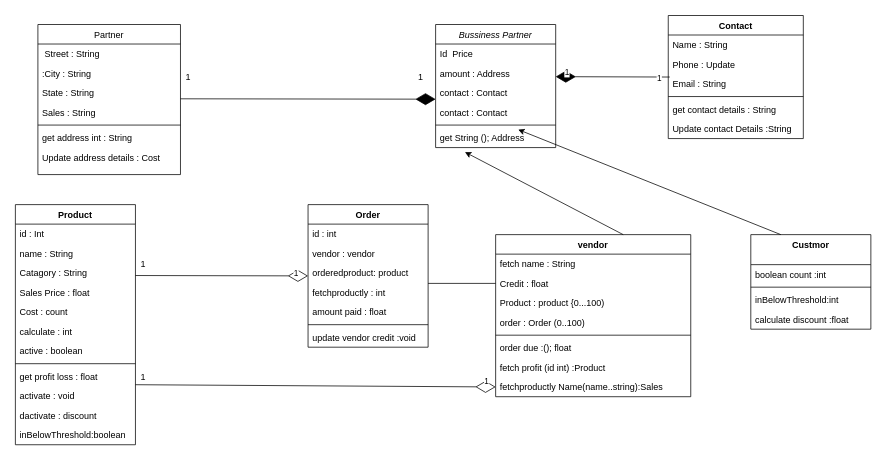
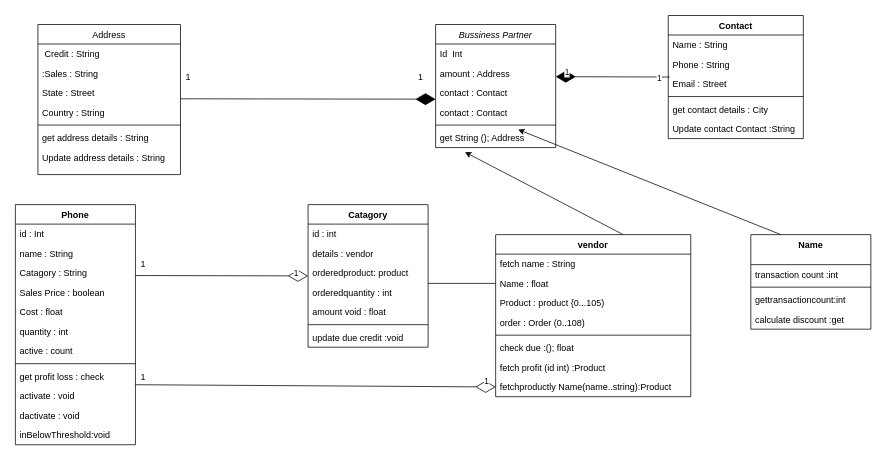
node "Partner": label "Partner" -> "Address"
node "Street : String": label "Street : String" -> "Credit : String"
node "Id Price": label "Id Price" -> "Id Int"
node "Phone : Update": label "Phone : Update" -> "Phone : String"
node ":City : String": label ":City : String" -> ":Sales : String"
node "Email : String": label "Email : String" -> "Email : Street"
node "State : String": label "State : String" -> "State : Street"
node "get contact details : String": label "get contact details : String" -> "get contact details : City"
node "Sales : String": label "Sales : String" -> "Country : String"
node "Update contact Details :String": label "Update contact Details :String" -> "Update contact Contact :String"
node "get address int : String": label "get address int : String" -> "get address details : String"
node "Update address details : Cost": label "Update address details : Cost" -> "Update address details : String"
node "Product": label "Product" -> "Phone"
node "Order": label "Order" -> "Catagory"
node "Custmor": label "Custmor" -> "Name"
node "vendor : vendor": label "vendor : vendor" -> "details : vendor"
node "boolean count :int": label "boolean count :int" -> "transaction count :int"
node "Credit : float": label "Credit : float" -> "Name : float"
node "Sales Price : float": label "Sales Price : float" -> "Sales Price : boolean"
node "fetchproductly : int": label "fetchproductly : int" -> "orderedquantity : int"
node "inBelowThreshold:int": label "inBelowThreshold:int" -> "gettransactioncount:int"
node "Product : product {0...100)": label "Product : product {0...100)" -> "Product : product {0...105)"
node "Cost : count": label "Cost : count" -> "Cost : float"
node "amount paid : float": label "amount paid : float" -> "amount void : float"
node "calculate discount :float": label "calculate discount :float" -> "calculate discount :get"
node "order : Order (0..100)": label "order : Order (0..100)" -> "order : Order (0..108)"
node "calculate : int": label "calculate : int" -> "quantity : int"
node "update vendor credit :void": label "update vendor credit :void" -> "update due credit :void"
node "order due :(); float": label "order due :(); float" -> "check due :(); float"
node "active : boolean": label "active : boolean" -> "active : count"
node "get profit loss : float": label "get profit loss : float" -> "get profit loss : check"
node "fetchproductly Name(name..string):Sales": label "fetchproductly Name(name..string):Sales" -> "fetchproductly Name(name..string):Product"
node "dactivate : discount": label "dactivate : discount" -> "dactivate : void"
node "inBelowThreshold:boolean": label "inBelowThreshold:boolean" -> "inBelowThreshold:void"
